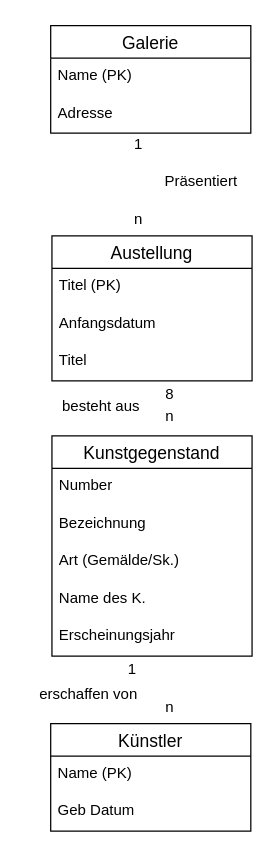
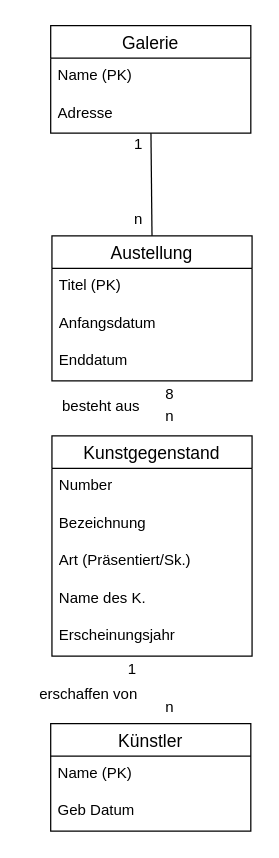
node "Präsentiert": removed
edge "Adresse" -- "Austellung": added
node "Titel": label "Titel" -> "Enddatum"
node "Art (Gemälde/Sk.)": label "Art (Gemälde/Sk.)" -> "Art (Präsentiert/Sk.)"
